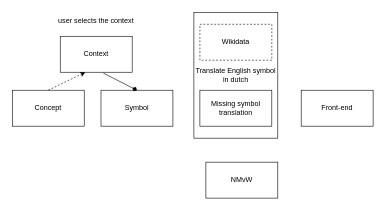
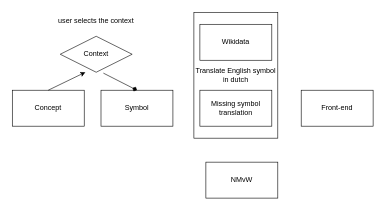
node "Wikidata": style dashed -> solid
node "Context": shape rectangle -> diamond
edge "Concept" -> "Context": style dashed -> solid
